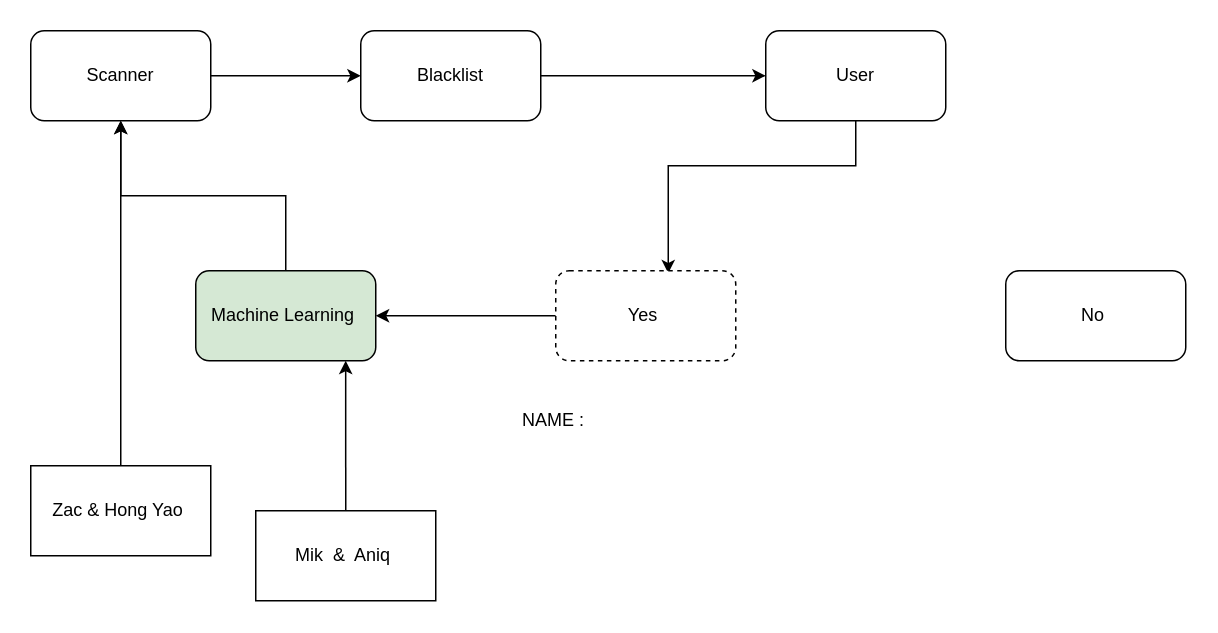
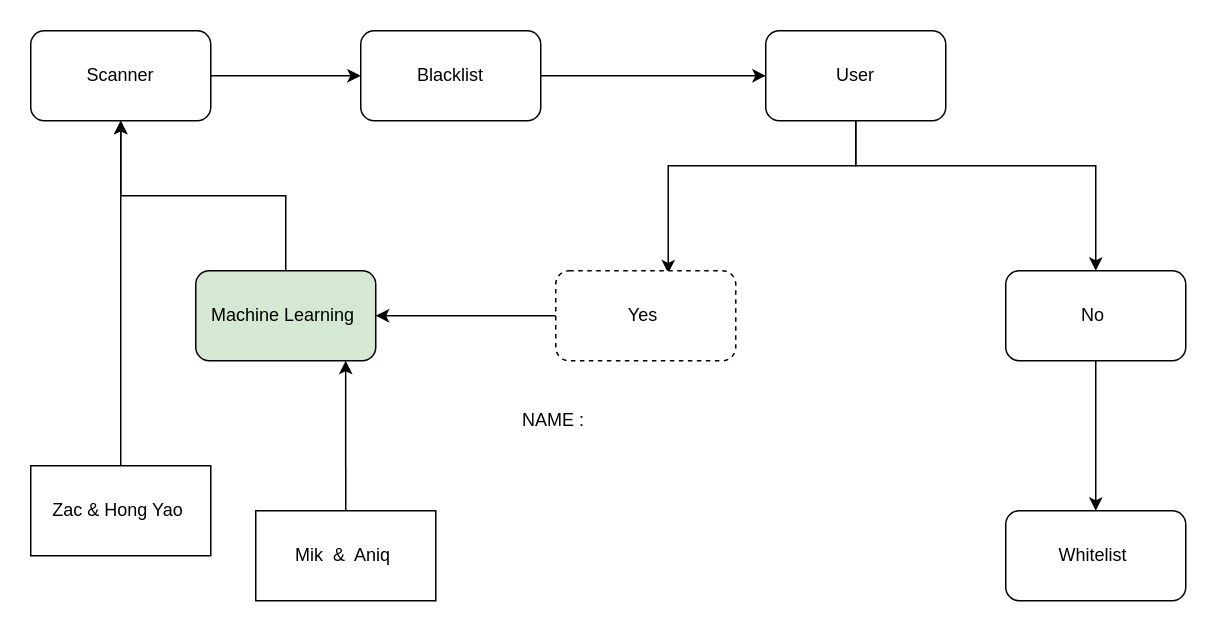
edge "User" -> "No": added
edge "No" -> "Whitelist": added
node "Whitelist": added
